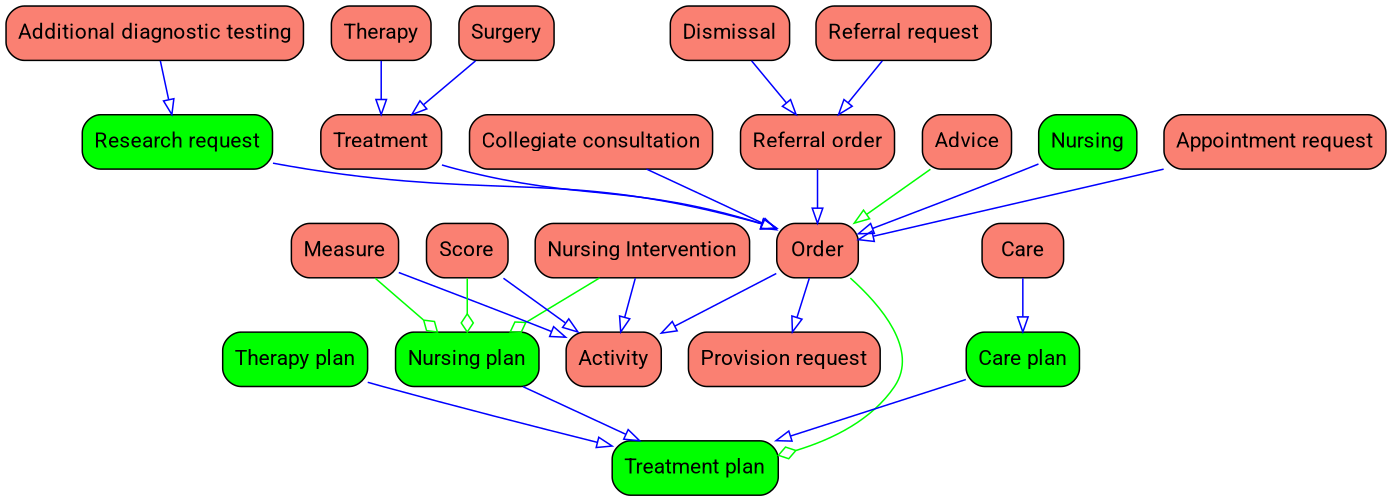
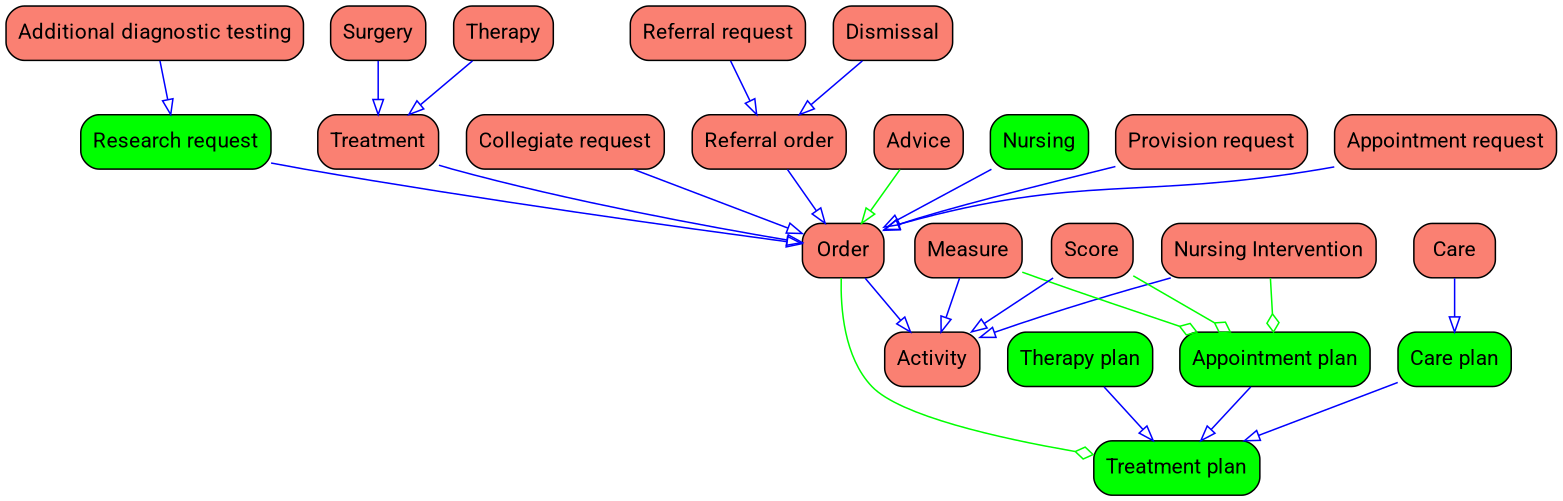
node "Collegiate consultation": label "Collegiate consultation" -> "Collegiate request"
edge "Order" -> "Provision request": reversed
node "Nursing plan": label "Nursing plan" -> "Appointment plan"
